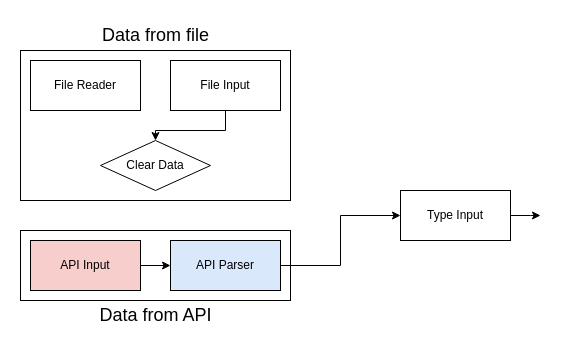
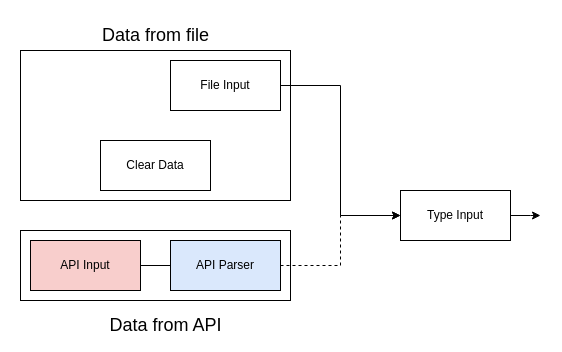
node "File Reader": removed
edge "File Input" -> "Clear Data": now "File Input" -> "Type Input"
node "Clear Data": shape diamond -> rectangle
edge "API Input" -> "API Parser": arrowhead classic -> none
edge "API Parser" -> "Type Input": style solid -> dashed
node "Data from API": moved (156, 316) -> (166, 326)
